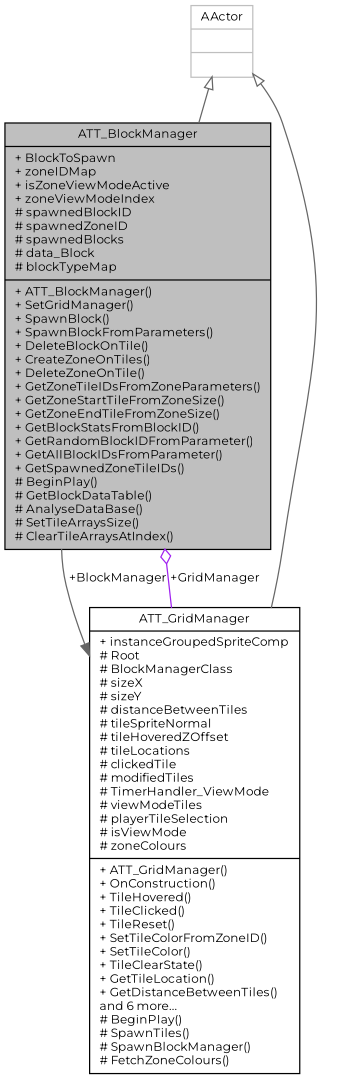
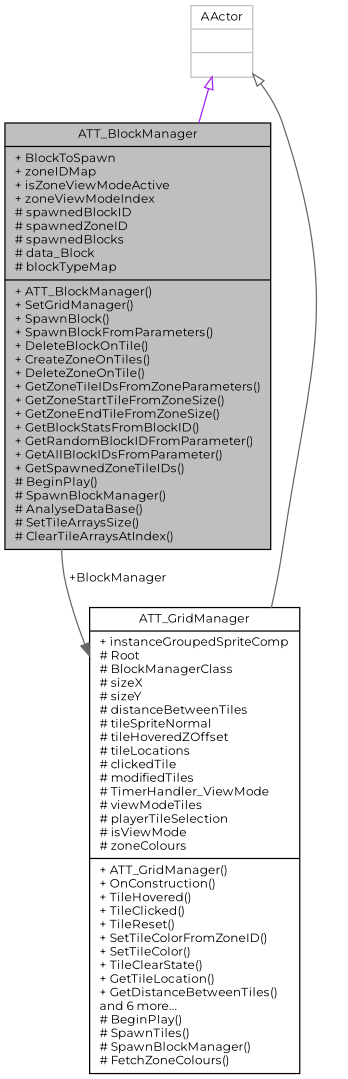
edge "ATT_BlockManager" -> "AActor": color gray40 -> purple
node "ATT_BlockManager": text "# GetBlockDataTable()" -> "# SpawnBlockManager()"
edge "ATT_GridManager" -> "ATT_BlockManager": removed, label "+GridManager"
